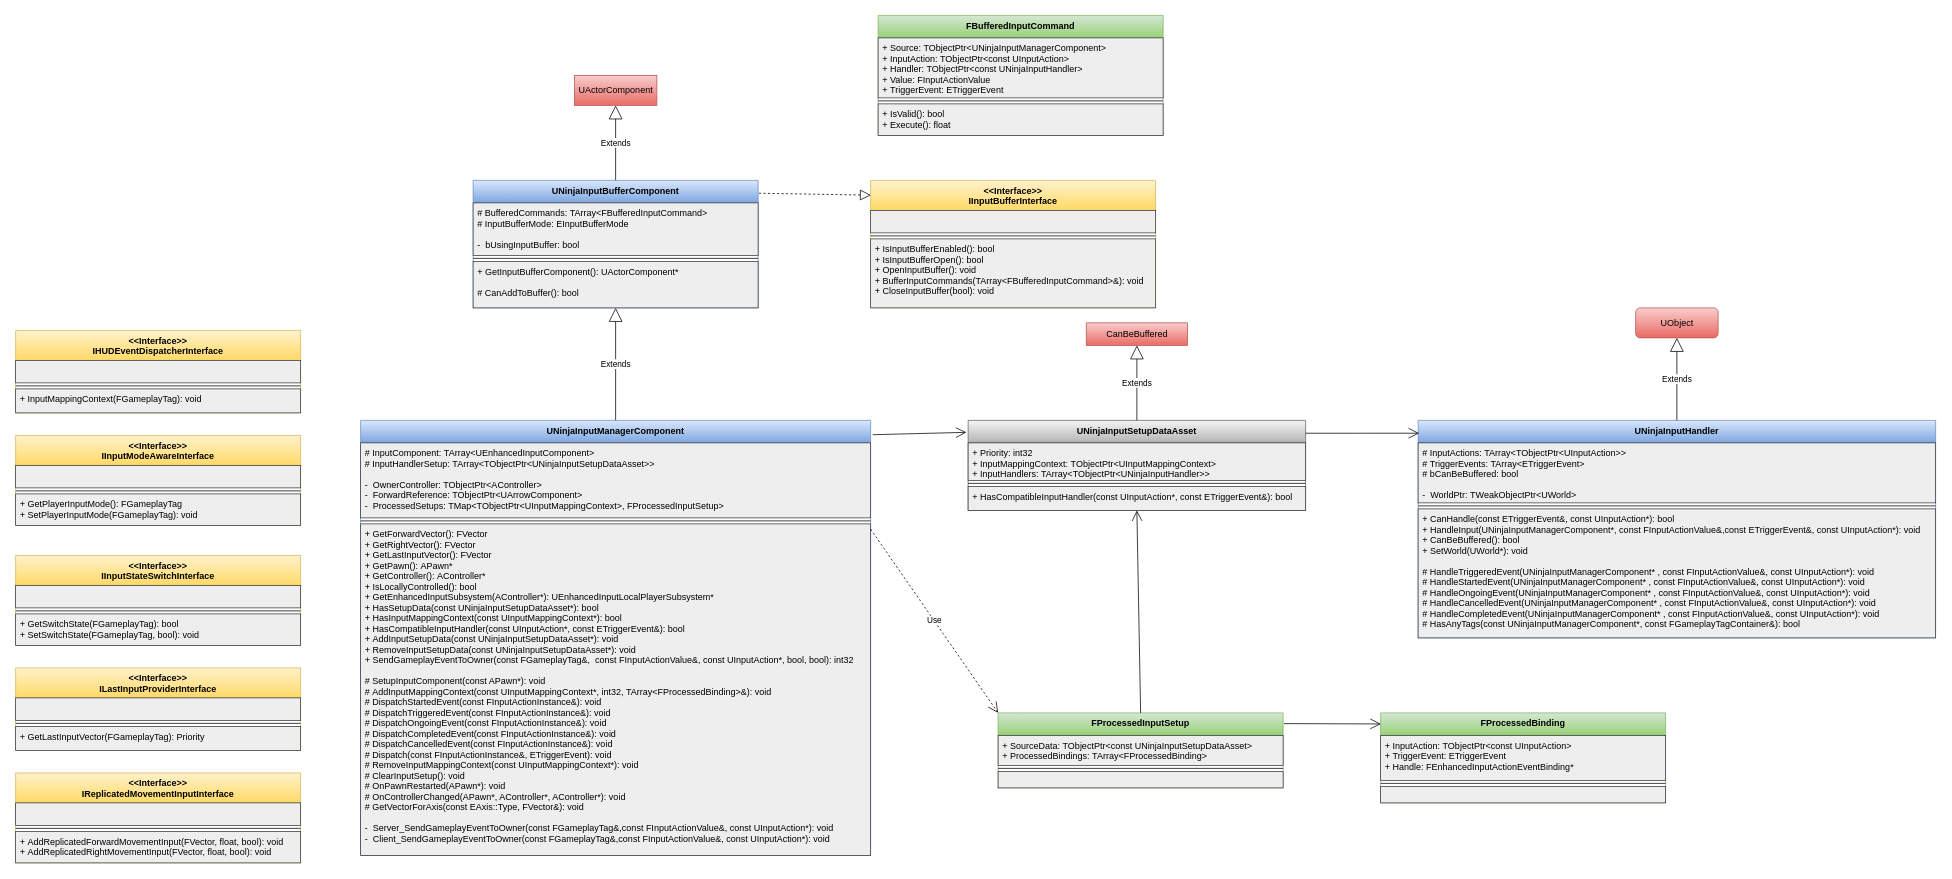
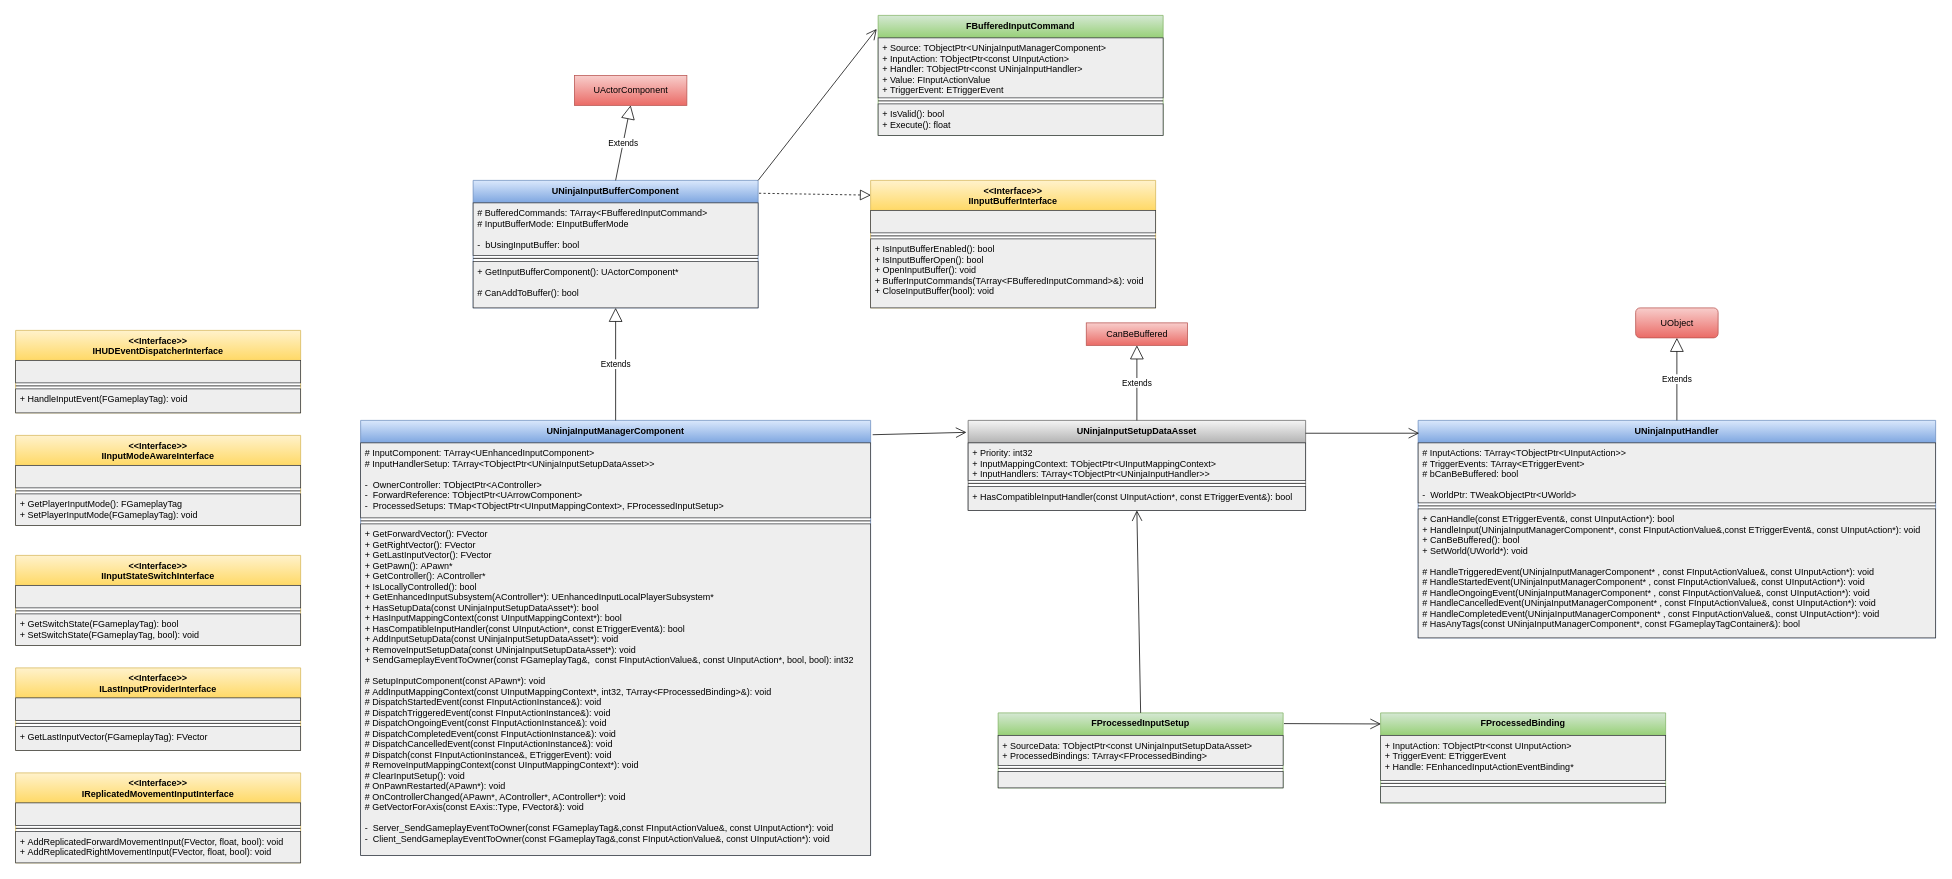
node "UActorComponent": size 83x30 -> 113x30
edge "UNinjaInputBufferComponent" -> "FBufferedInputCommand": added
node "+ InputMappingContext(FGameplayTag): void": label "+ InputMappingContext(FGameplayTag): void" -> "+ HandleInputEvent(FGameplayTag): void"
edge "UNinjaInputManagerComponent" -> "FProcessedInputSetup": removed, label "Use"
node "+ GetLastInputVector(FGameplayTag): Priority": label "+ GetLastInputVector(FGameplayTag): Priority" -> "+ GetLastInputVector(FGameplayTag): FVector"
